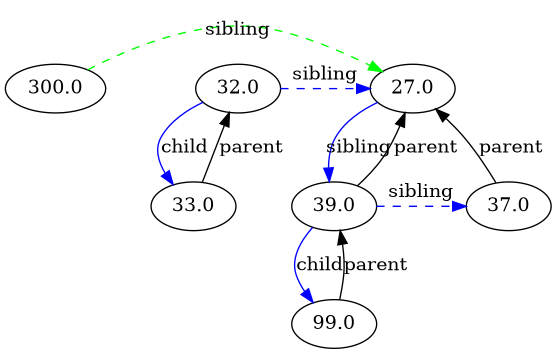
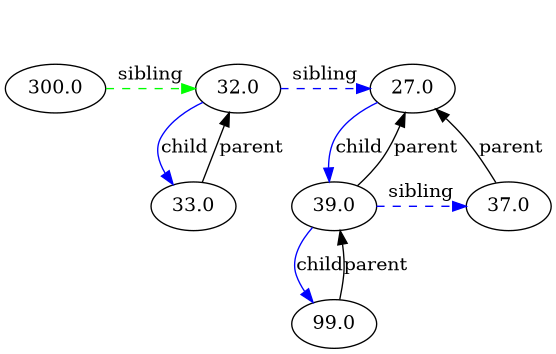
edge "300.0" -> "27.0": now "300.0" -> "32.0"
edge "27.0" -> "39.0": label "sibling" -> "child"
